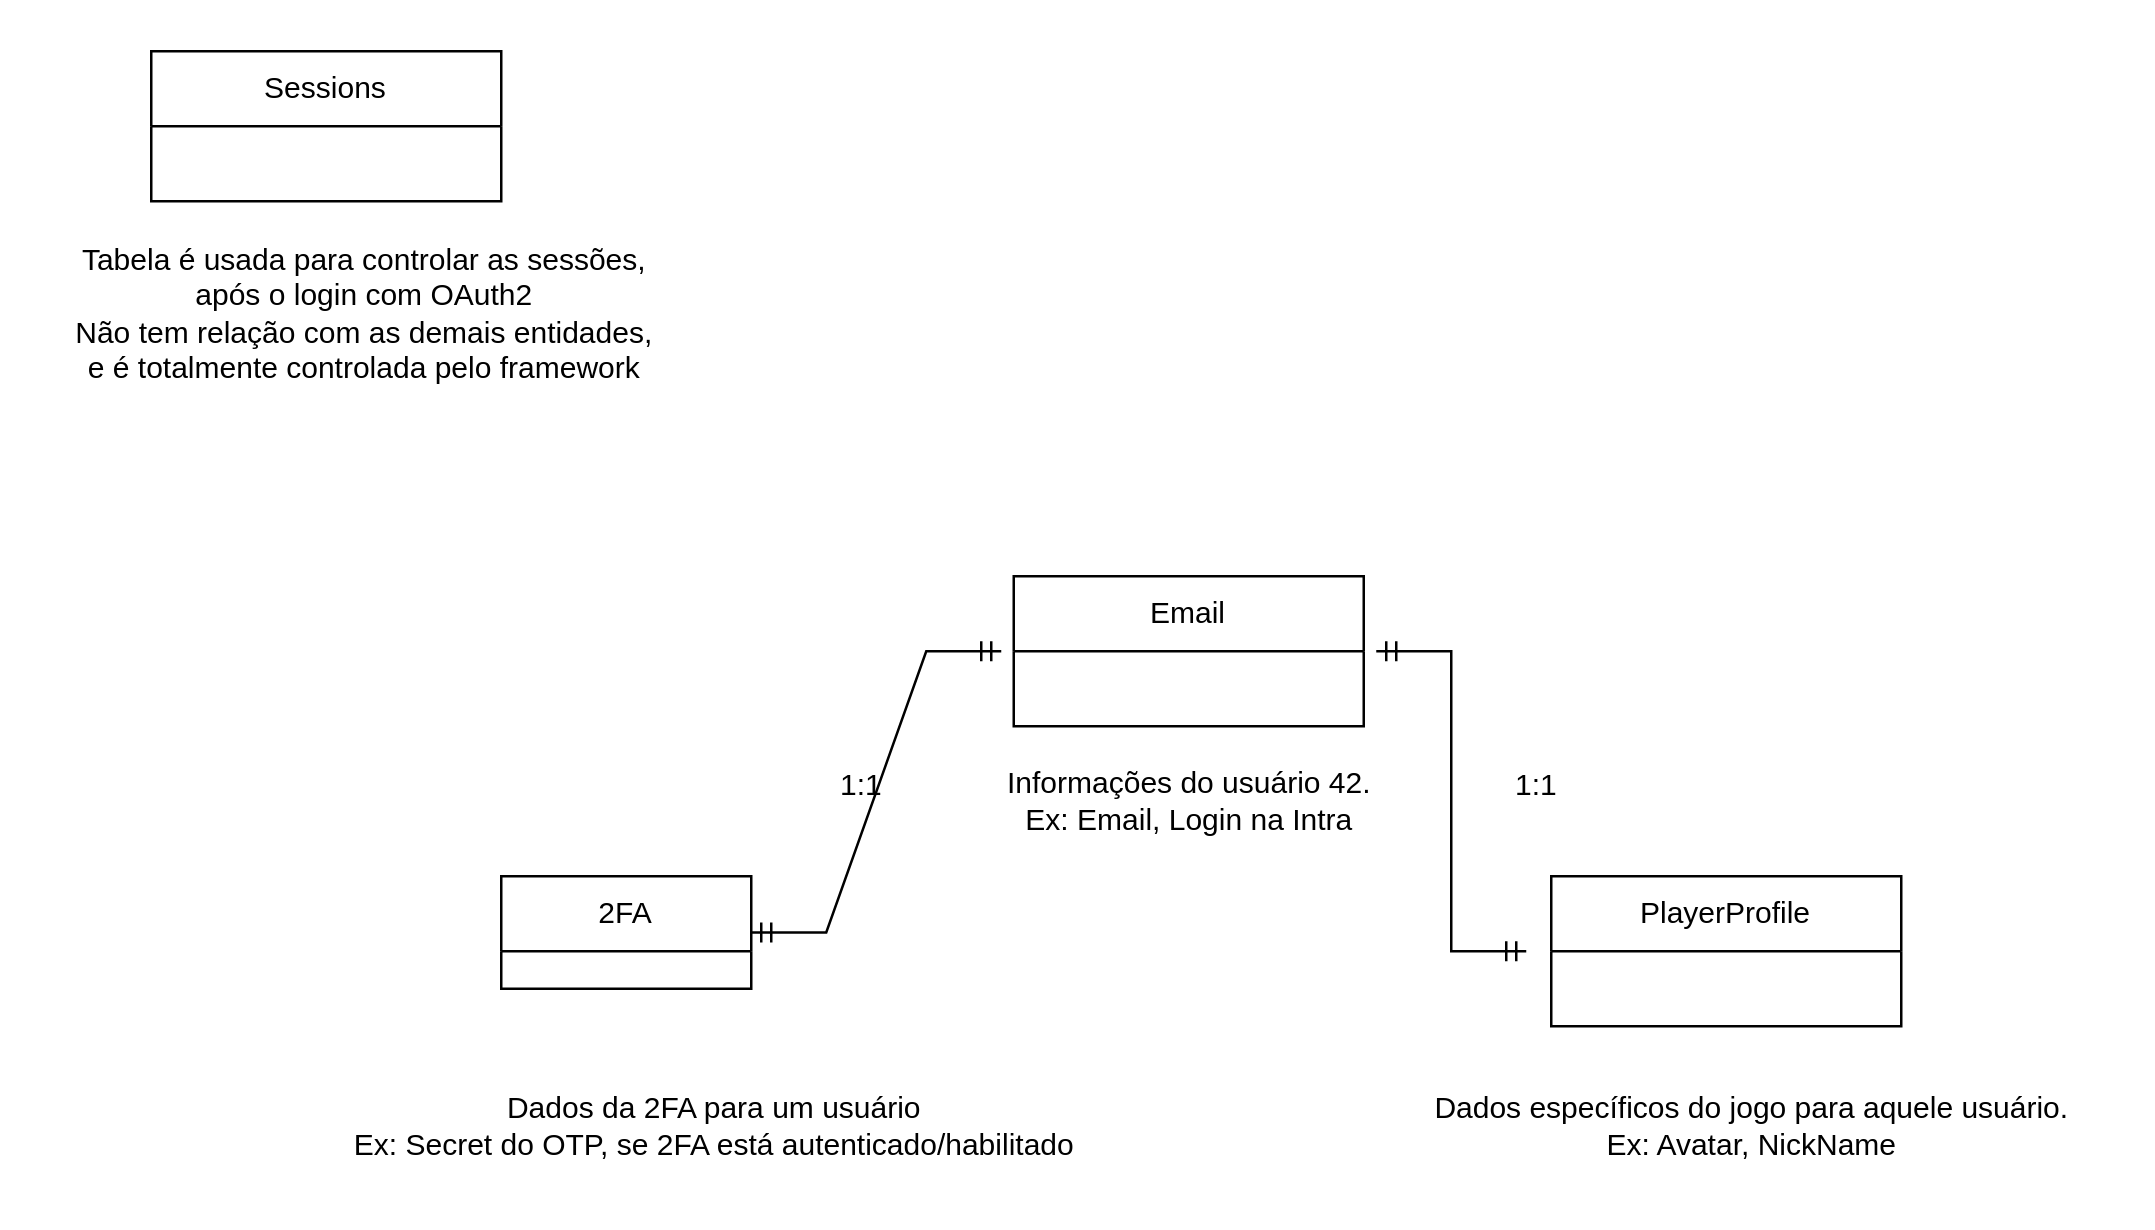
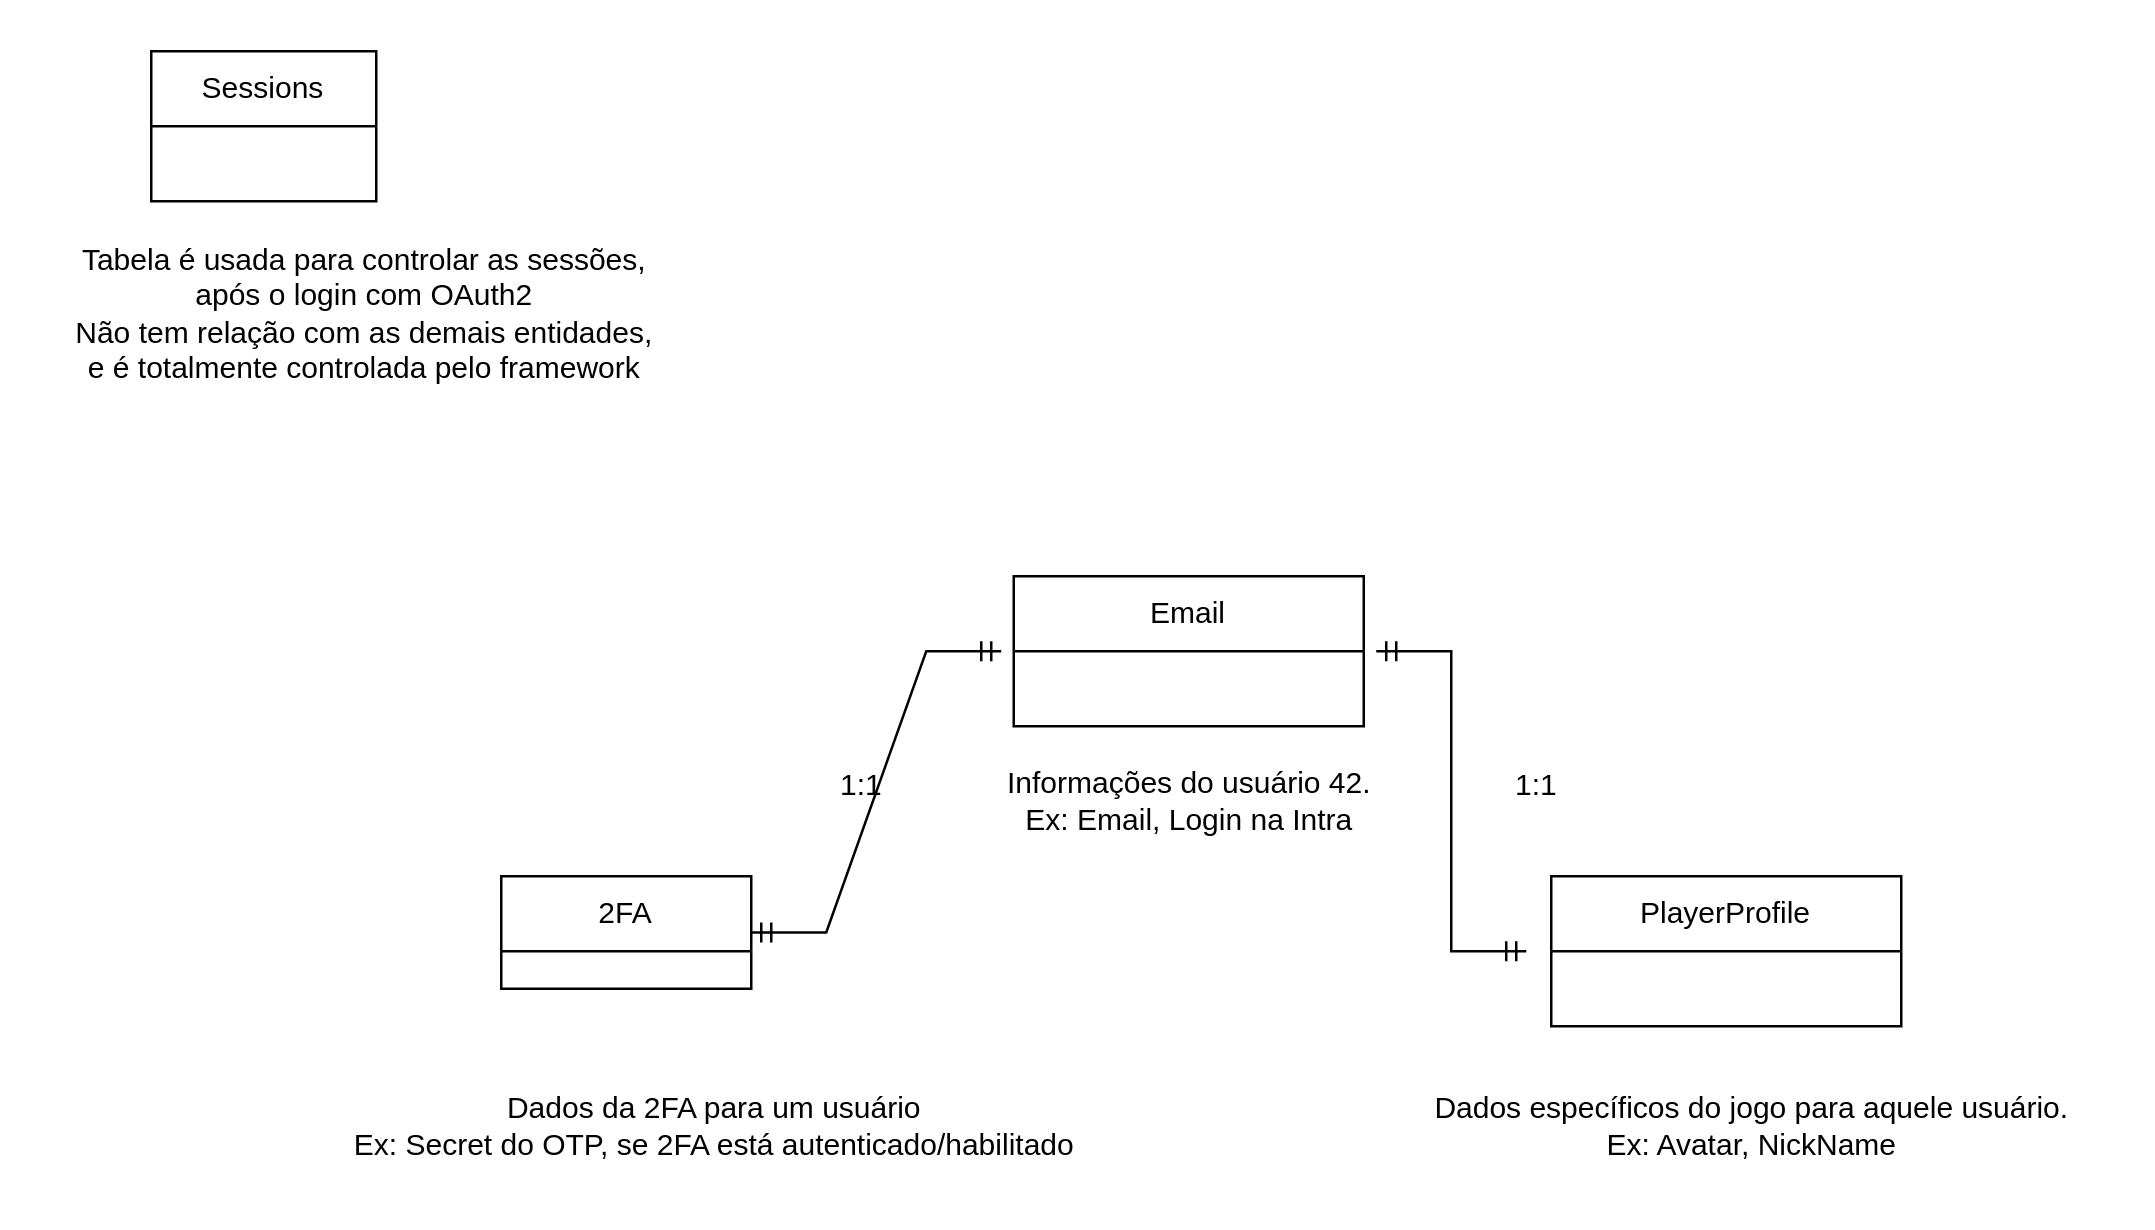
node "Sessions": size 350x150 -> 225x150
